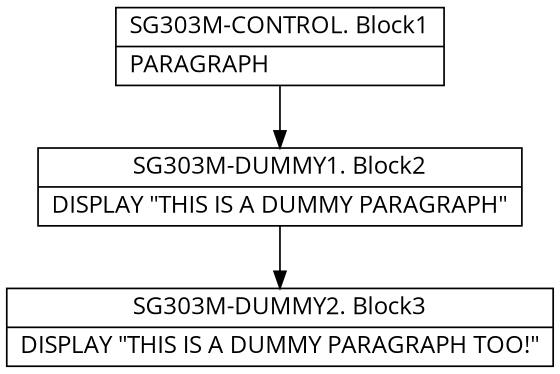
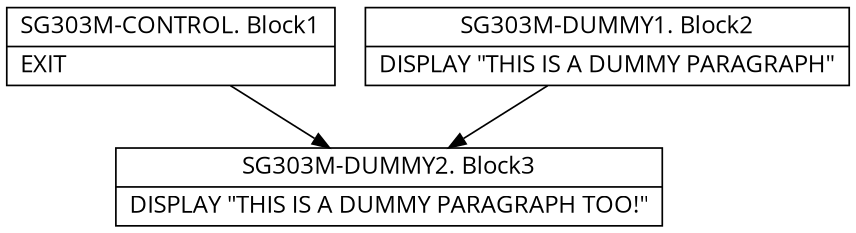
node "SG303M-CONTROL. Block1": text "PARAGRAPH" -> "EXIT"
edge "SG303M-CONTROL. Block1" -> "SG303M-DUMMY1. Block2": now "SG303M-CONTROL. Block1" -> "SG303M-DUMMY2. Block3"
